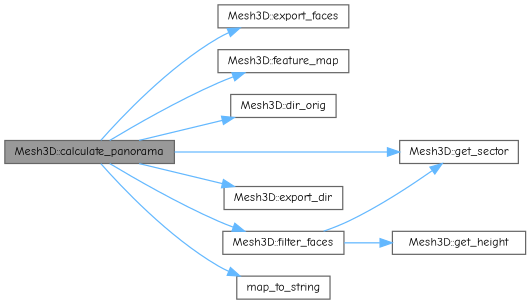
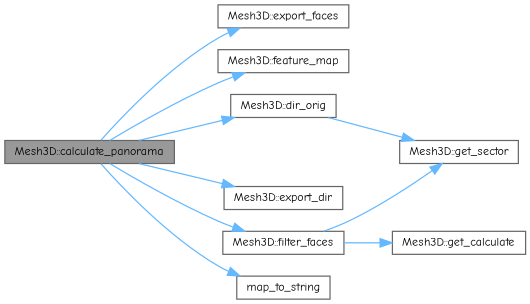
edge "Mesh3D::calculate_panorama" -> "Mesh3D::get_sector": now "Mesh3D::dir_orig" -> "Mesh3D::get_sector"
node "Mesh3D::get_height": label "Mesh3D::get_height" -> "Mesh3D::get_calculate"
